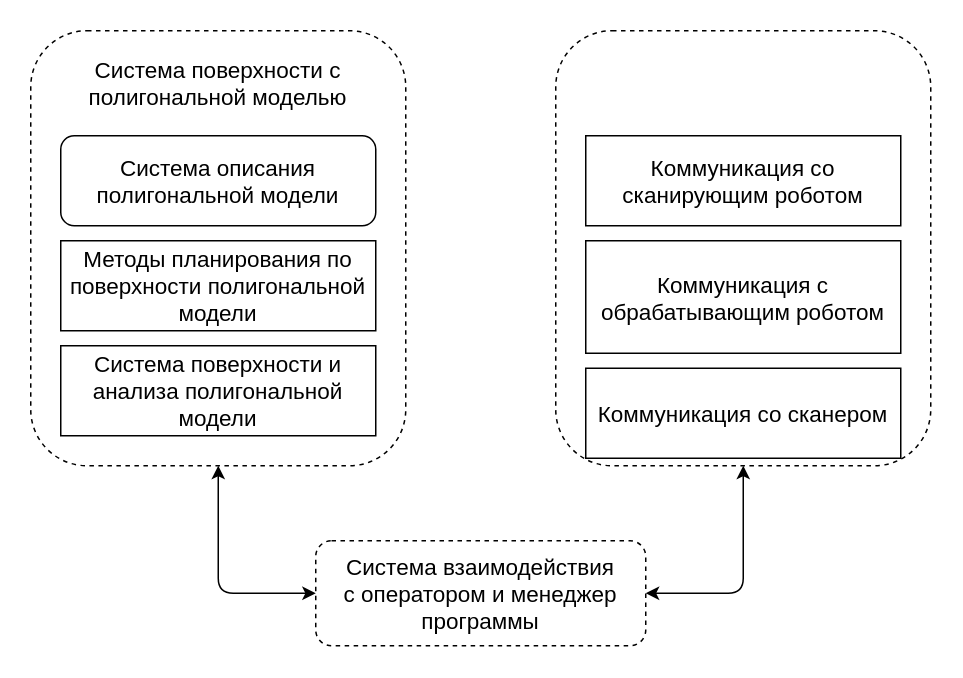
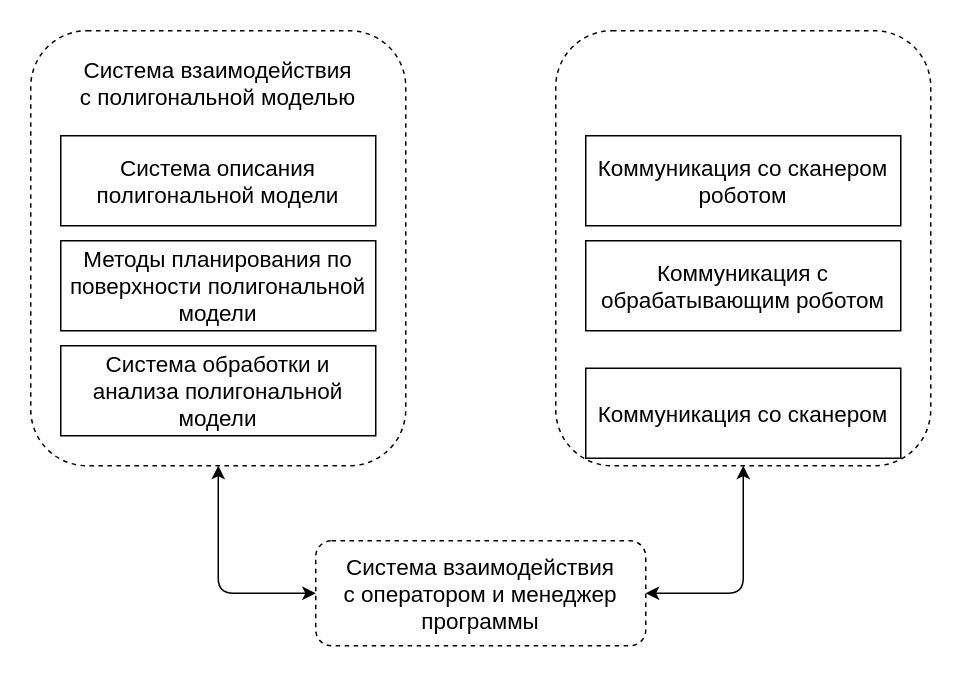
node "Система поверхности с полигональной моделью": label "Система поверхности с полигональной моделью" -> "Система взаимодействия с полигональной моделью"
node "Система описания полигональной модели": shape rounded rectangle -> rectangle
node "Коммуникация со сканирующим роботом": label "Коммуникация со сканирующим роботом" -> "Коммуникация со сканером роботом"
node "Коммуникация с обрабатывающим роботом": size 315x113 -> 315x90
node "Система поверхности и анализа полигональной модели": label "Система поверхности и анализа полигональной модели" -> "Система обработки и анализа полигональной модели"
